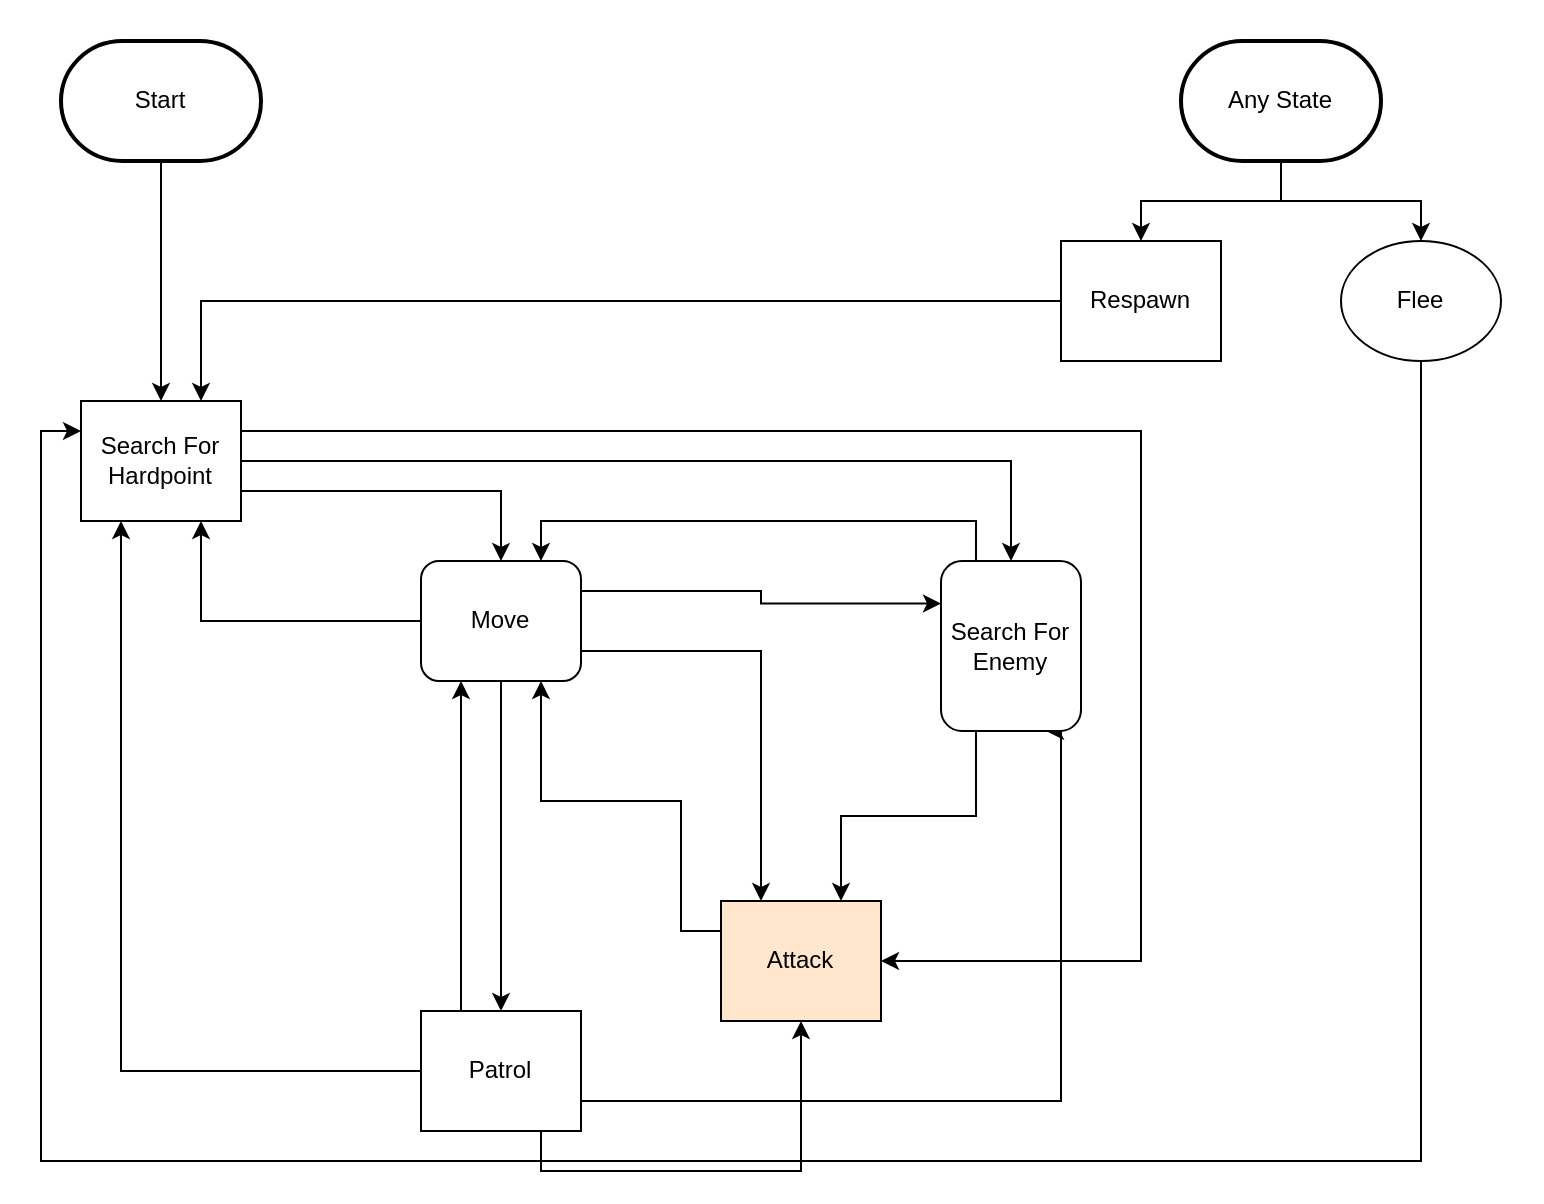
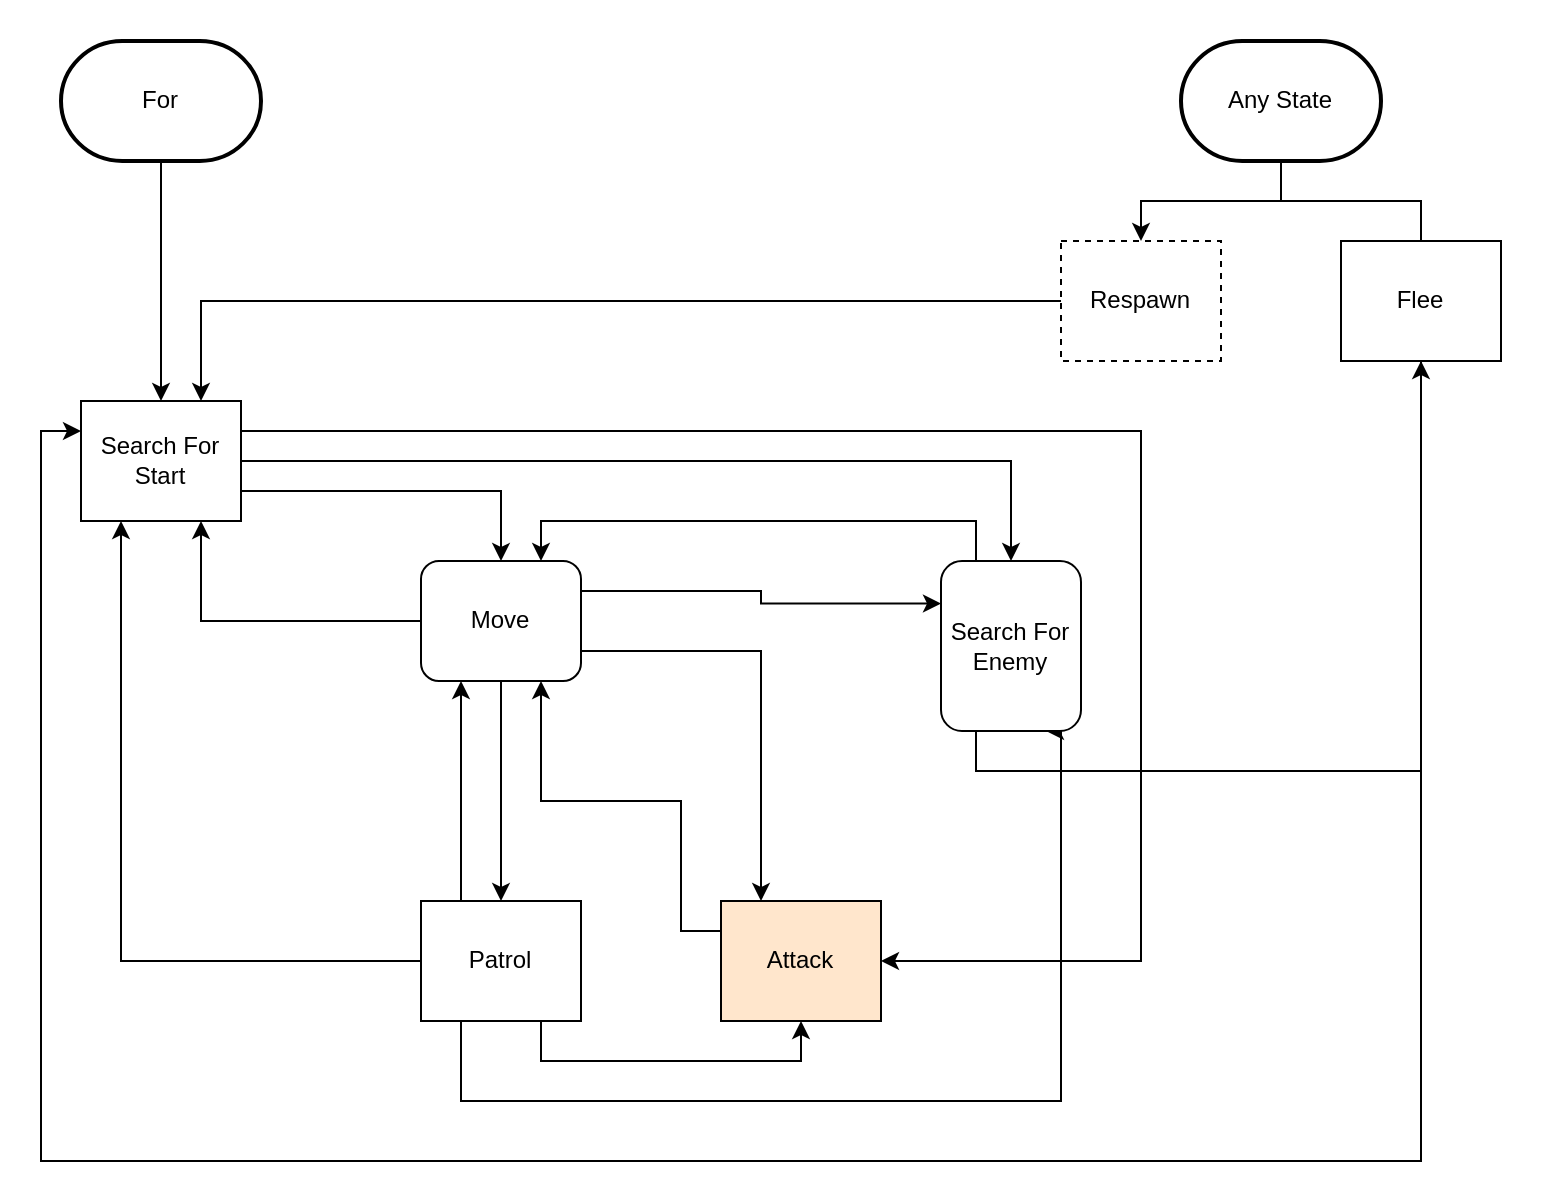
node "Start": label "Start" -> "For"
edge "Any State" -> "Flee": arrowhead classic -> none
node "Respawn": style solid -> dashed
node "Flee": shape ellipse -> rectangle
node "Search For Hardpoint": label "Search For Hardpoint" -> "Search For Start"
edge "Search For Enemy" -> "Attack": now "Search For Enemy" -> "Flee"
node "Patrol": moved (501, 1071) -> (501, 961)
